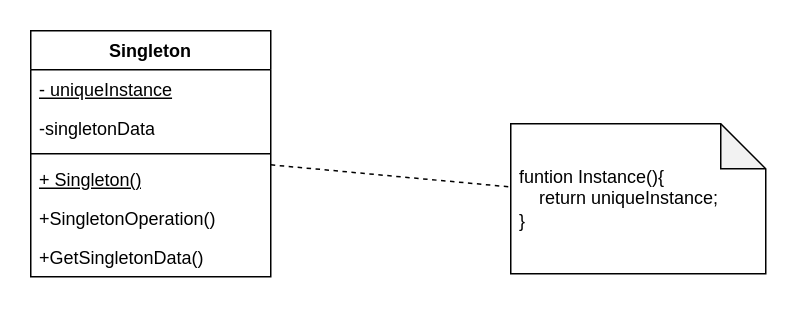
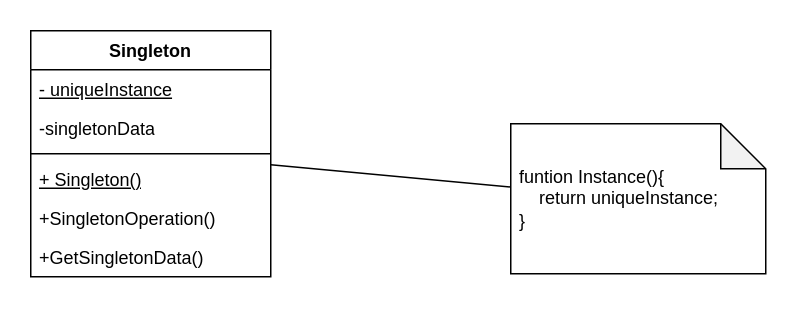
edge "Singleton" -- "funtion Instance(){ return uniqueInstance; }": style dashed -> solid
